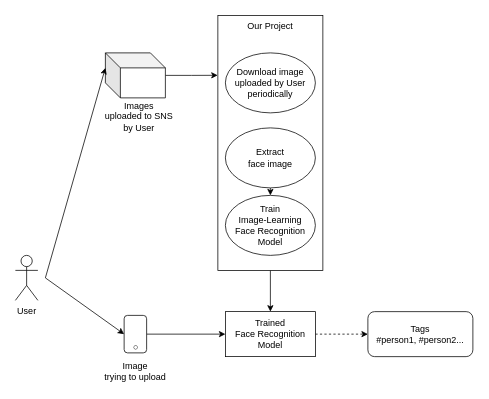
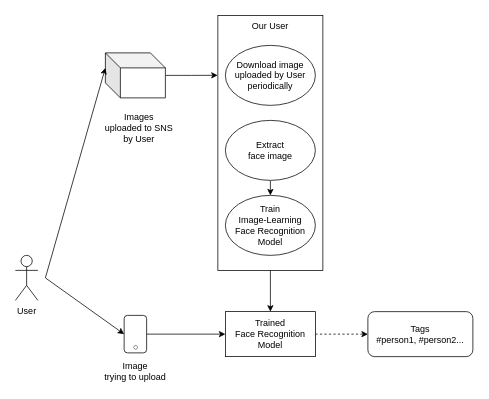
node "Our Project": label "Our Project" -> "Our User"
node "Download image uploaded by User periodically": moved (270, 83) -> (270, 75)
node "Images uploaded to SNS by User": moved (139, 117) -> (139, 128)
node "Extract face image": moved (270, 158) -> (270, 150)
